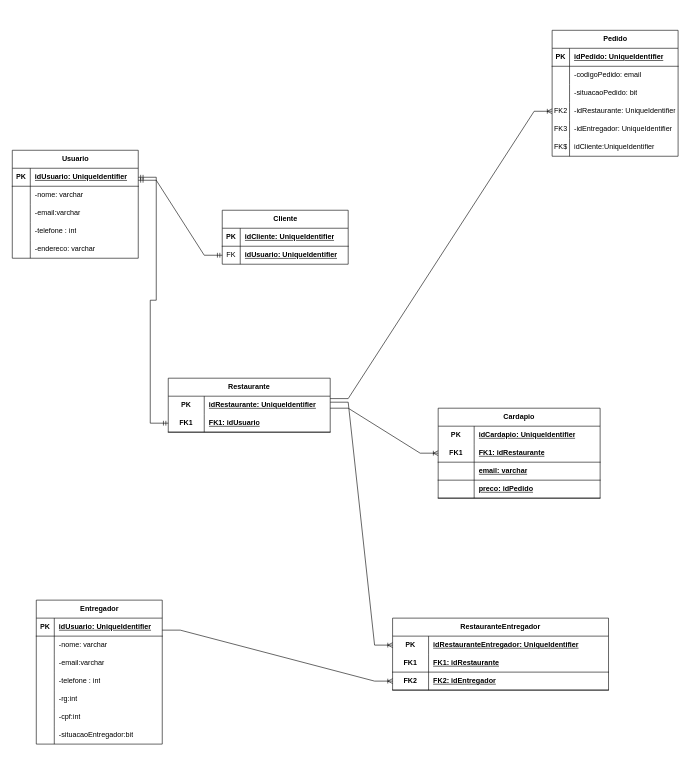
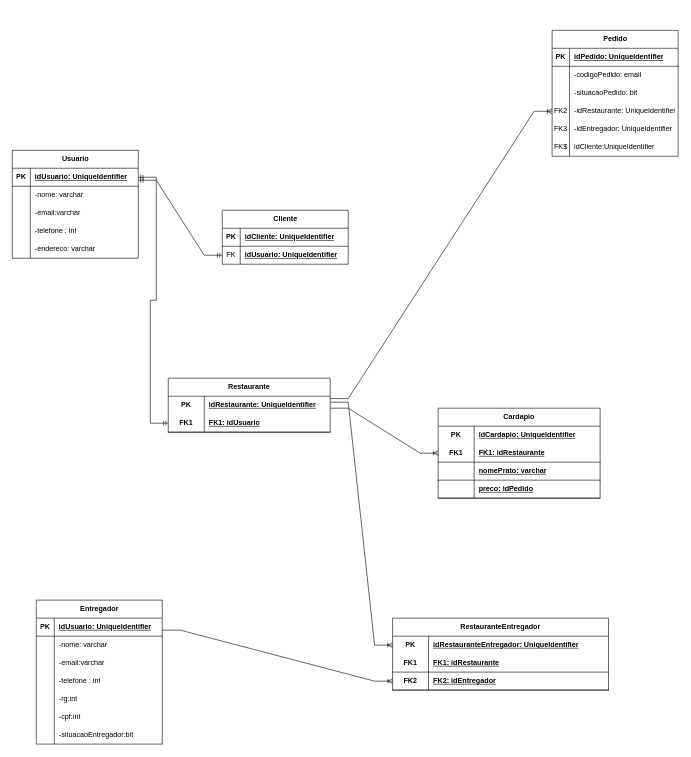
node "email: varchar": label "email: varchar" -> "nomePrato: varchar"
